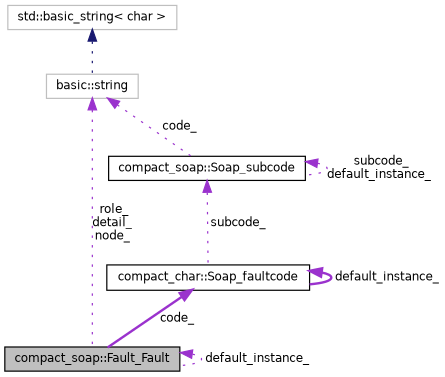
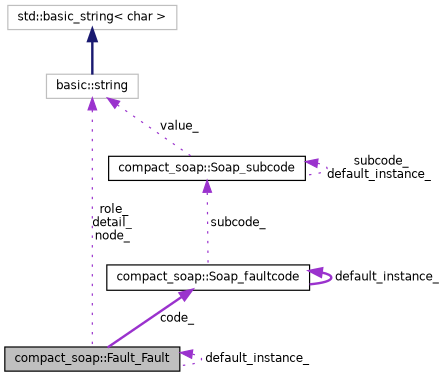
edge "basic::string" -> "std::basic_string< char >": style dotted -> bold
edge "compact_soap::Soap_subcode" -> "basic::string": label " code_" -> " value_"
node "compact_char::Soap_faultcode": label "compact_char::Soap_faultcode" -> "compact_soap::Soap_faultcode"
